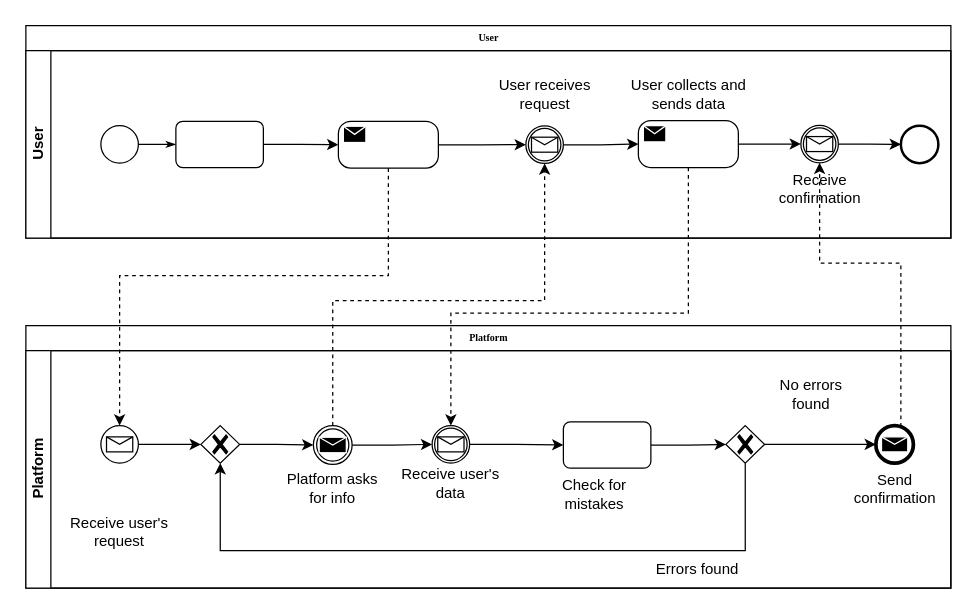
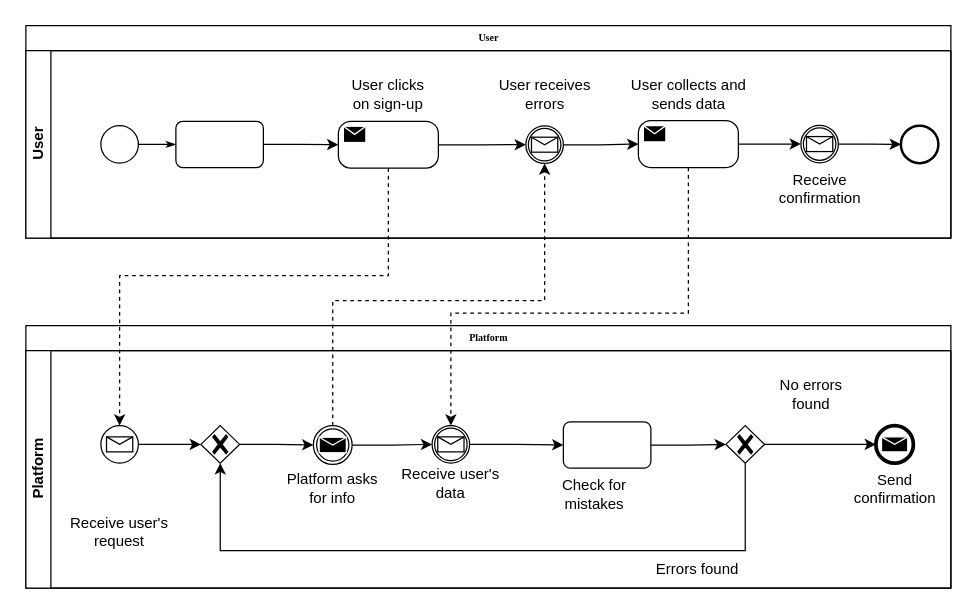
node "User clicks on sign-up": added
node "User receives request": label "User receives request" -> "User receives errors"
edge "Send confirmation" -> "Receive confirmation": removed
